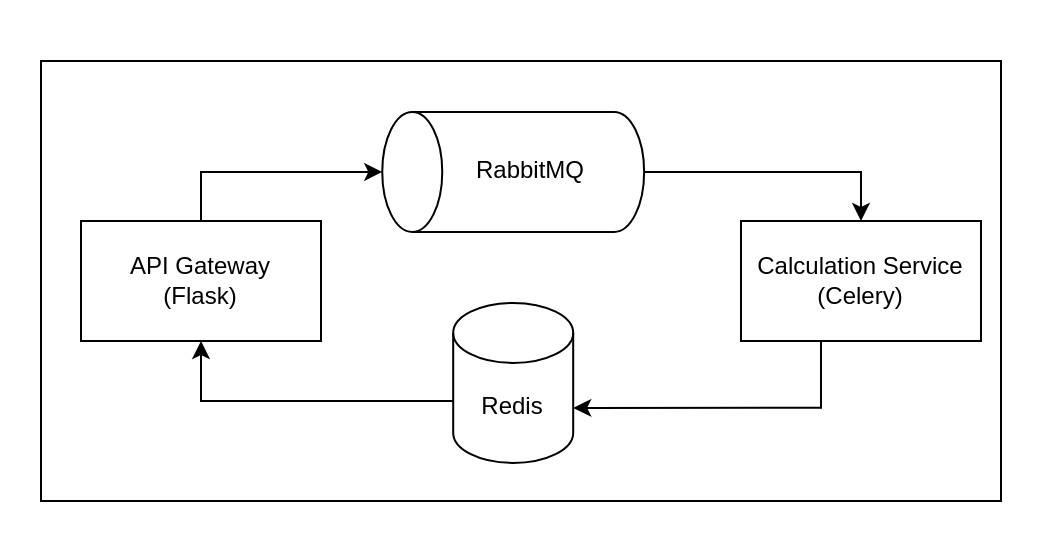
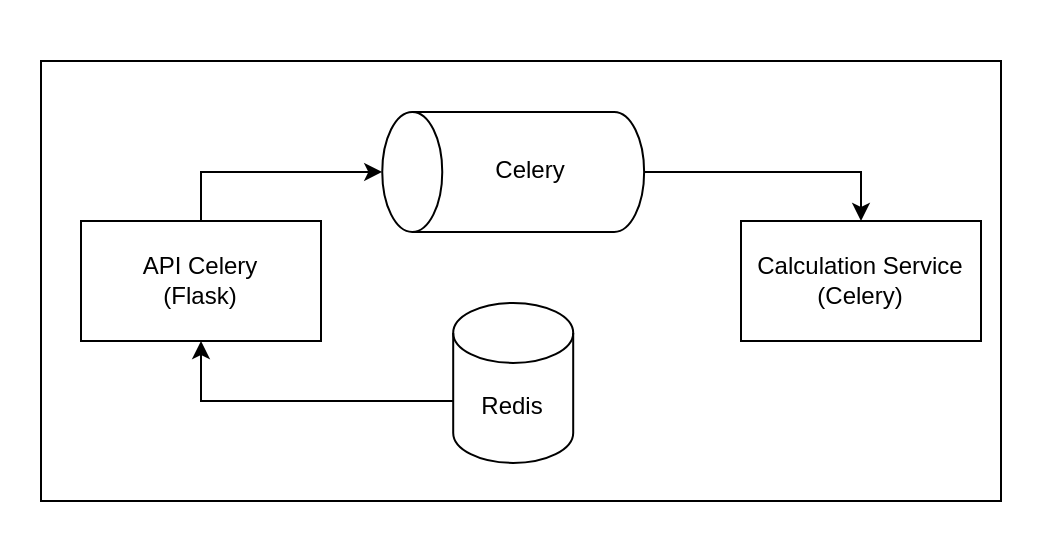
node "RabbitMQ": label "RabbitMQ" -> "Celery"
node "API Gateway (Flask)": label "API Gateway (Flask)" -> "API Celery (Flask)"
edge "Calculation Service (Celery)" -> "Redis": removed
